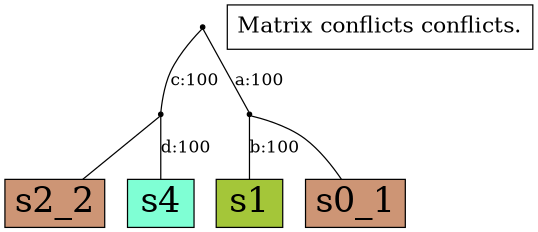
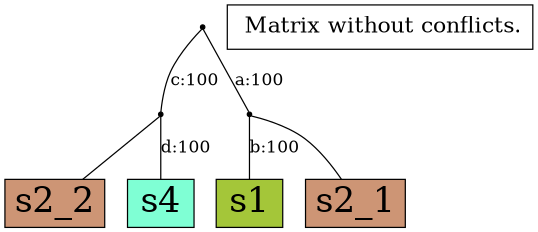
node "Matrix conflicts conflicts.": label "Matrix conflicts conflicts." -> "Matrix without conflicts."
node "s0_1": label "s0_1" -> "s2_1"
